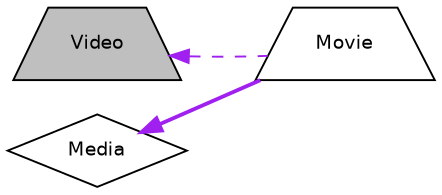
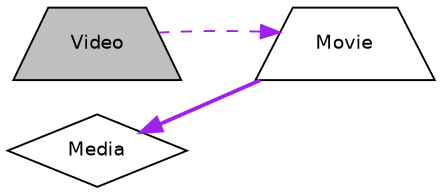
edge "Movie" -> "Video": reversed
